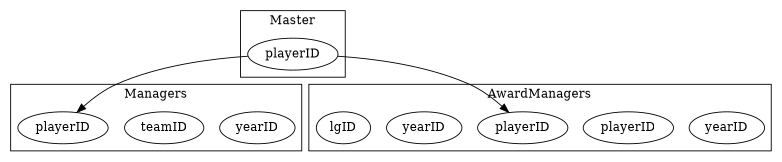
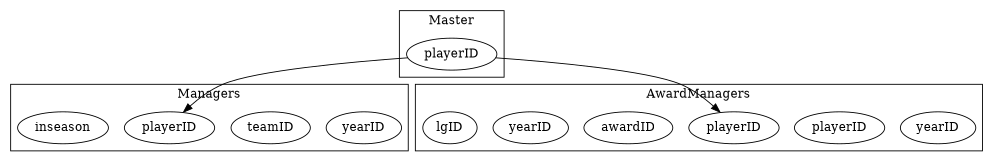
node "inseason": added
node "awardID": added
